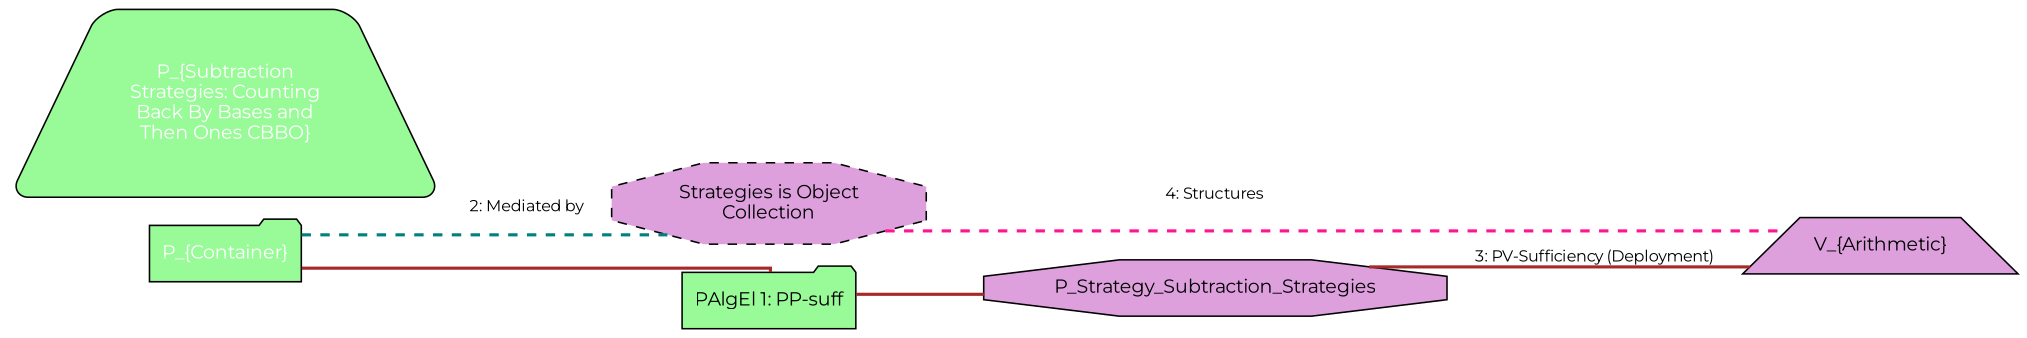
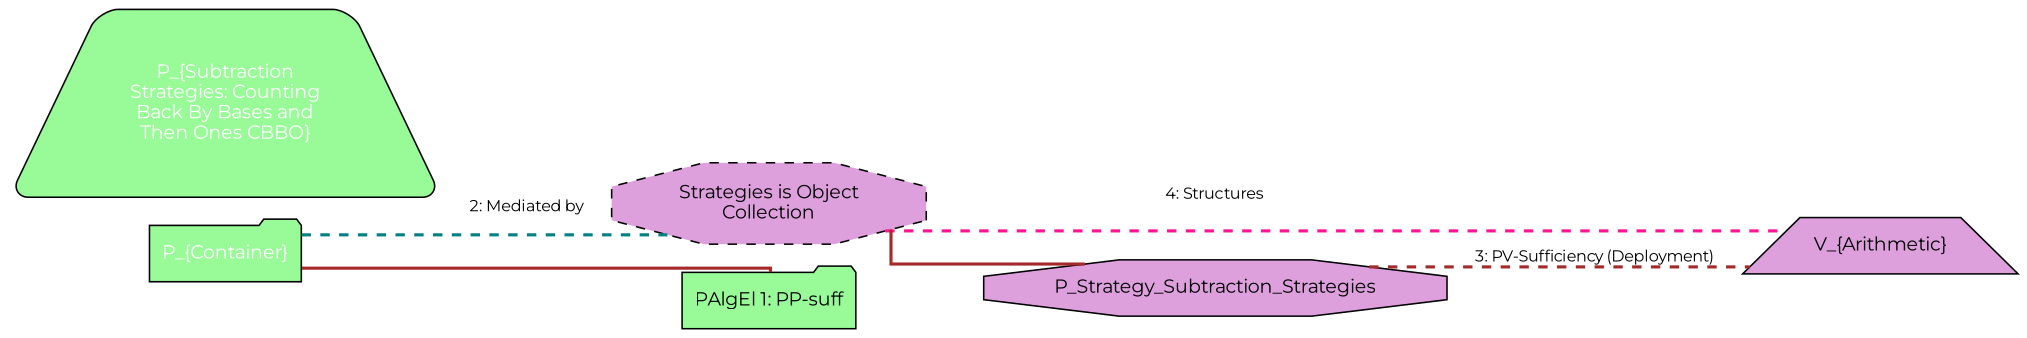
edge "P_Strategy_Subtraction_Strategies" -> "V_{Arithmetic}": style solid -> dashed
edge "PAlgEl 1: PP-suff" -> "P_Strategy_Subtraction_Strategies": now "Strategies is Object Collection" -> "P_Strategy_Subtraction_Strategies"
